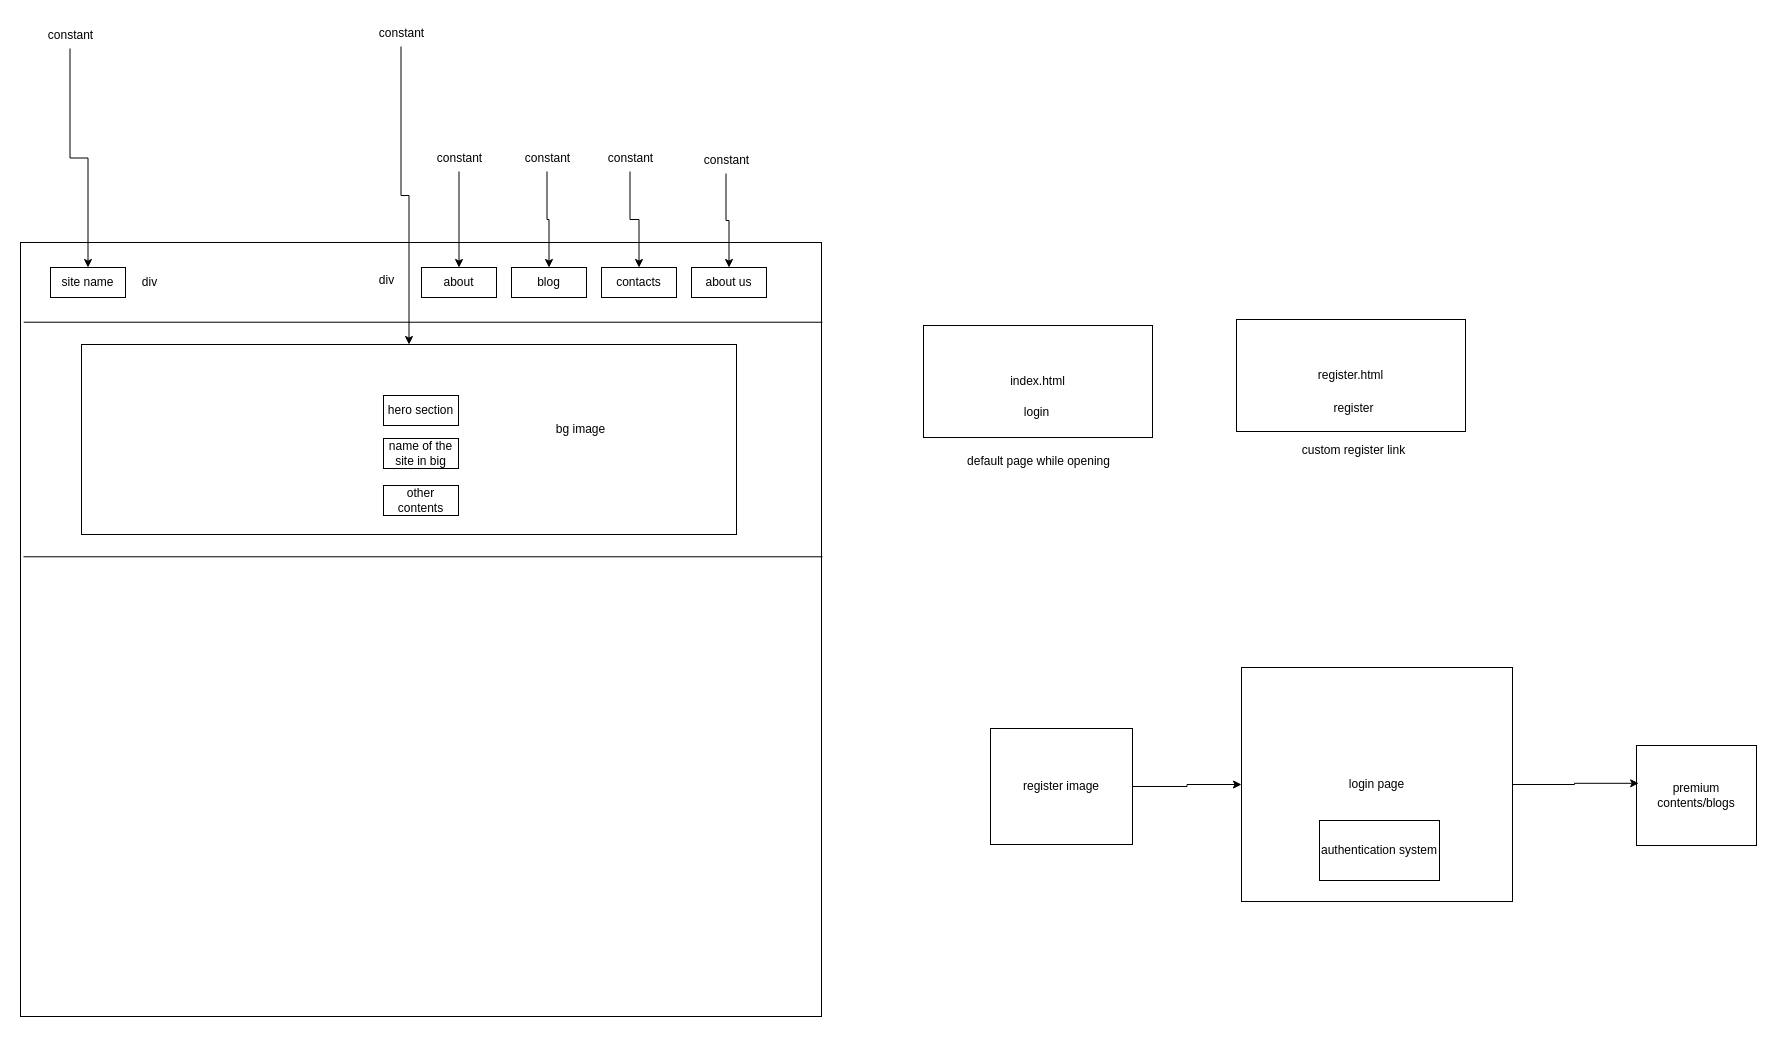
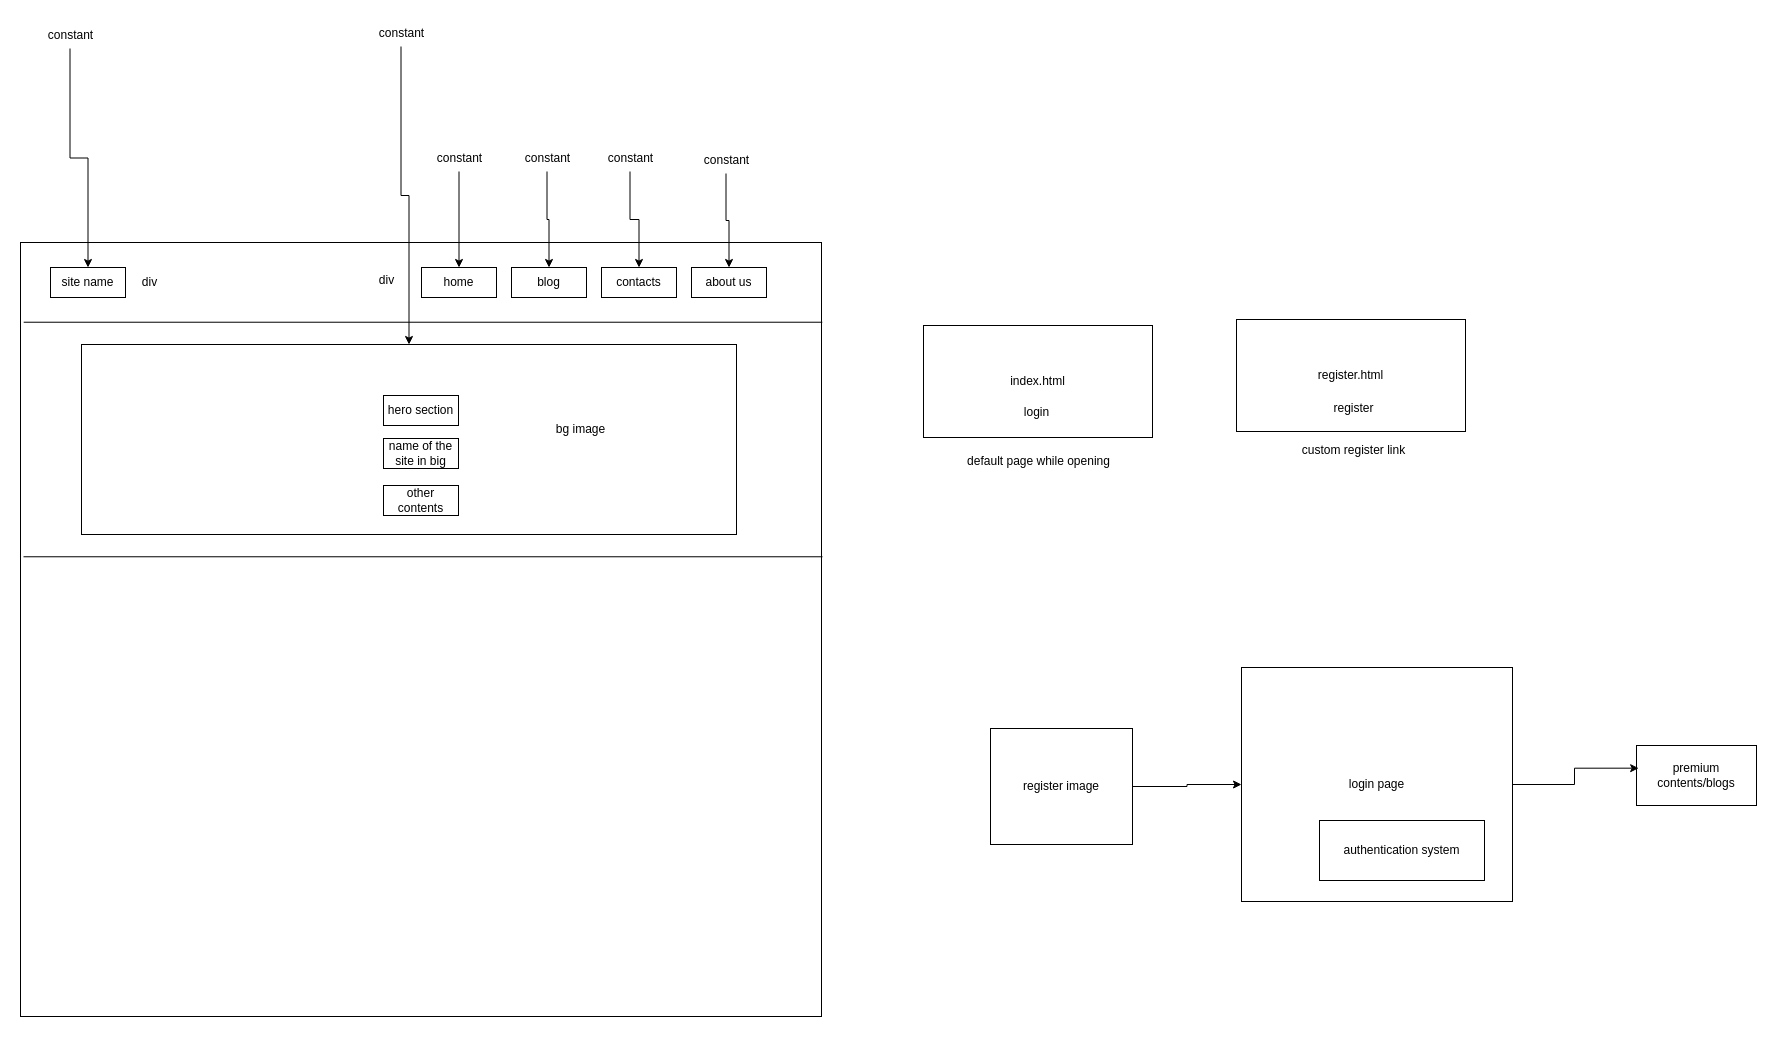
node "about": label "about" -> "home"
node "premium contents/blogs": size 120x100 -> 120x60
node "authentication system": size 120x60 -> 165x60
